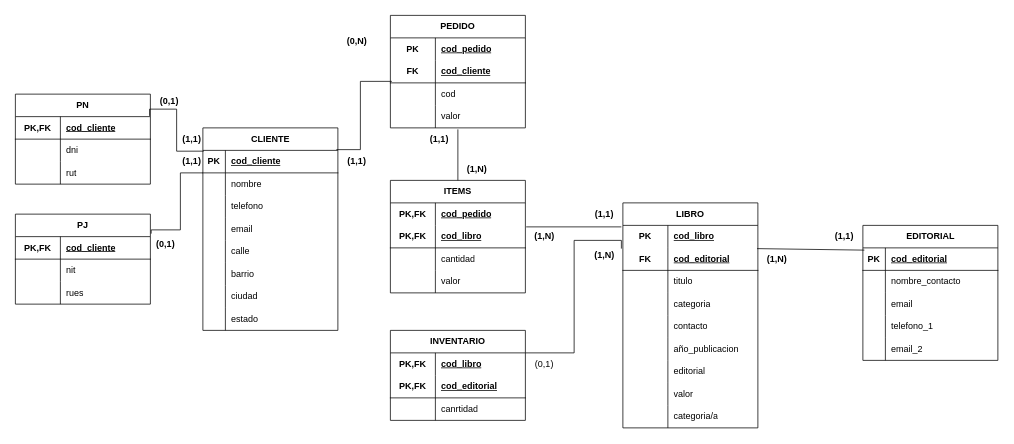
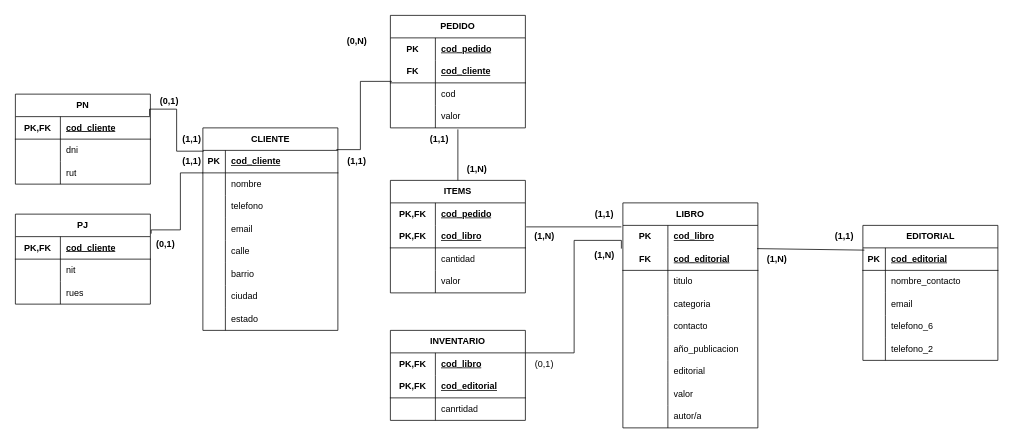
node "telefono_1": label "telefono_1" -> "telefono_6"
node "email_2": label "email_2" -> "telefono_2"
node "categoria/a": label "categoria/a" -> "autor/a"
